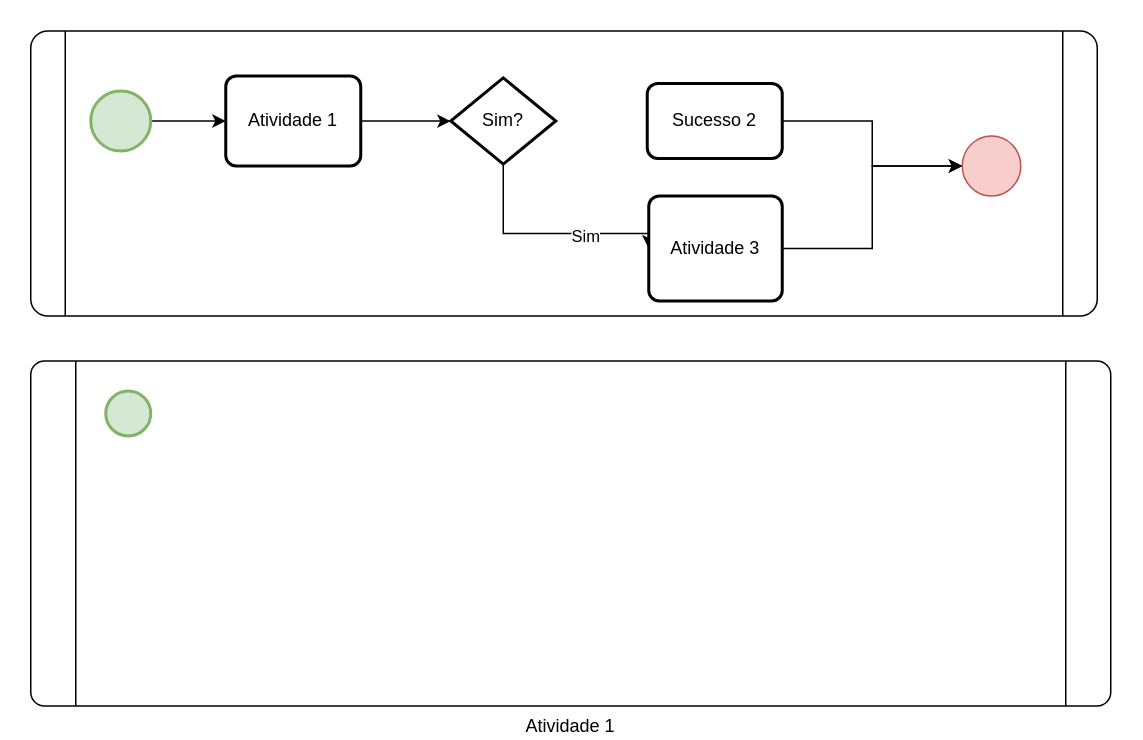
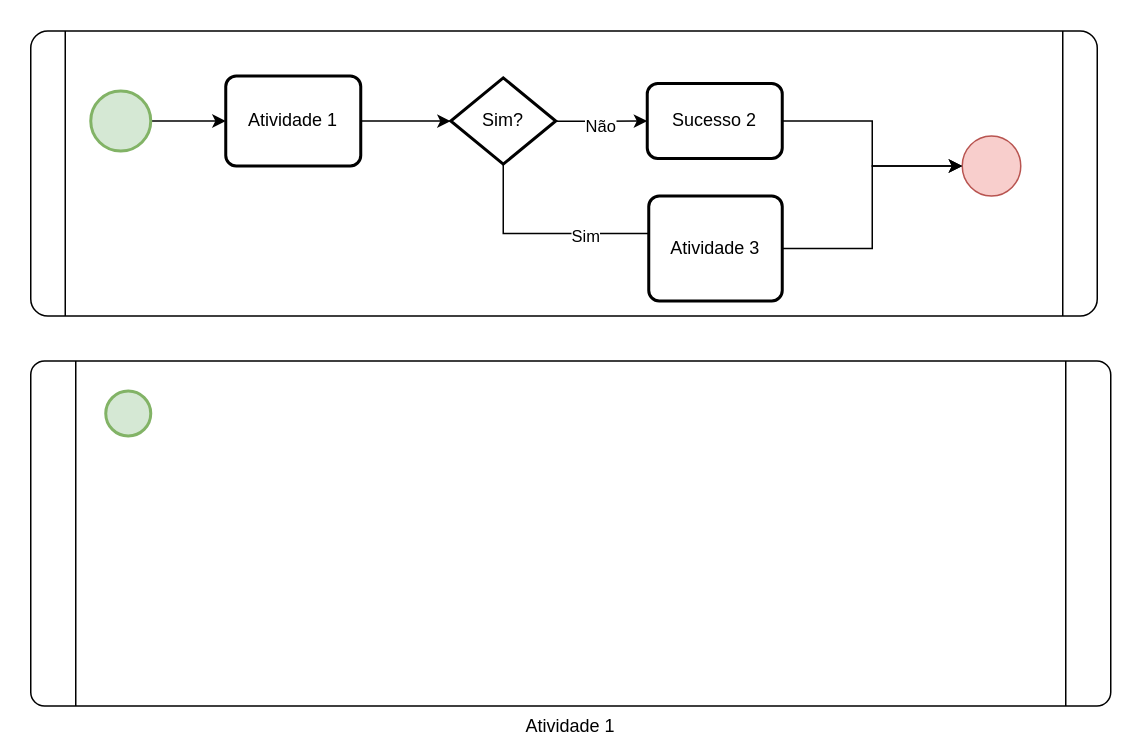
edge "Sim?" -> "Sucesso 2": added, label "Não"
edge "Sim?" -> "Atividade 3": arrowhead classic -> none
